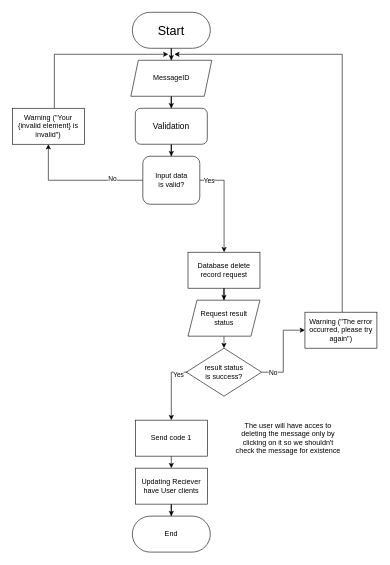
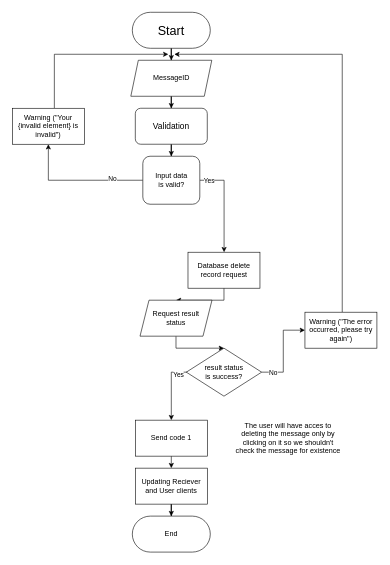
node "Request result status": moved (224, 318) -> (176, 318)
node "Updating Reciever have User clients": label "Updating Reciever have User clients" -> "Updating Reciever and User clients"
